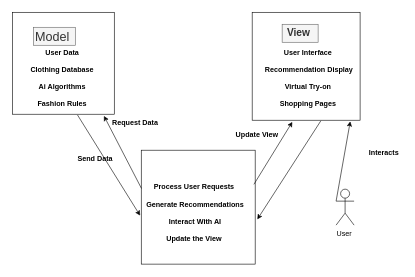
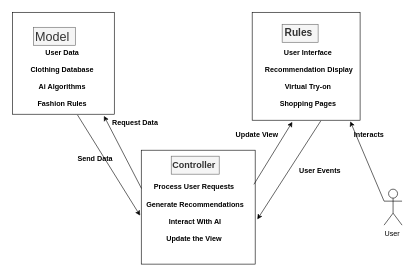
node "View": label "View" -> "Rules"
node "Interacts": moved (384, 153) -> (369, 135)
node "Controller": added
node "User Events": added
node "User": moved (345, 207) -> (393, 207)
